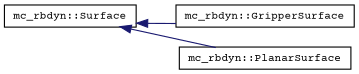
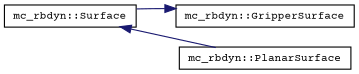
edge "mc_rbdyn::GripperSurface" -> "mc_rbdyn::Surface": reversed
